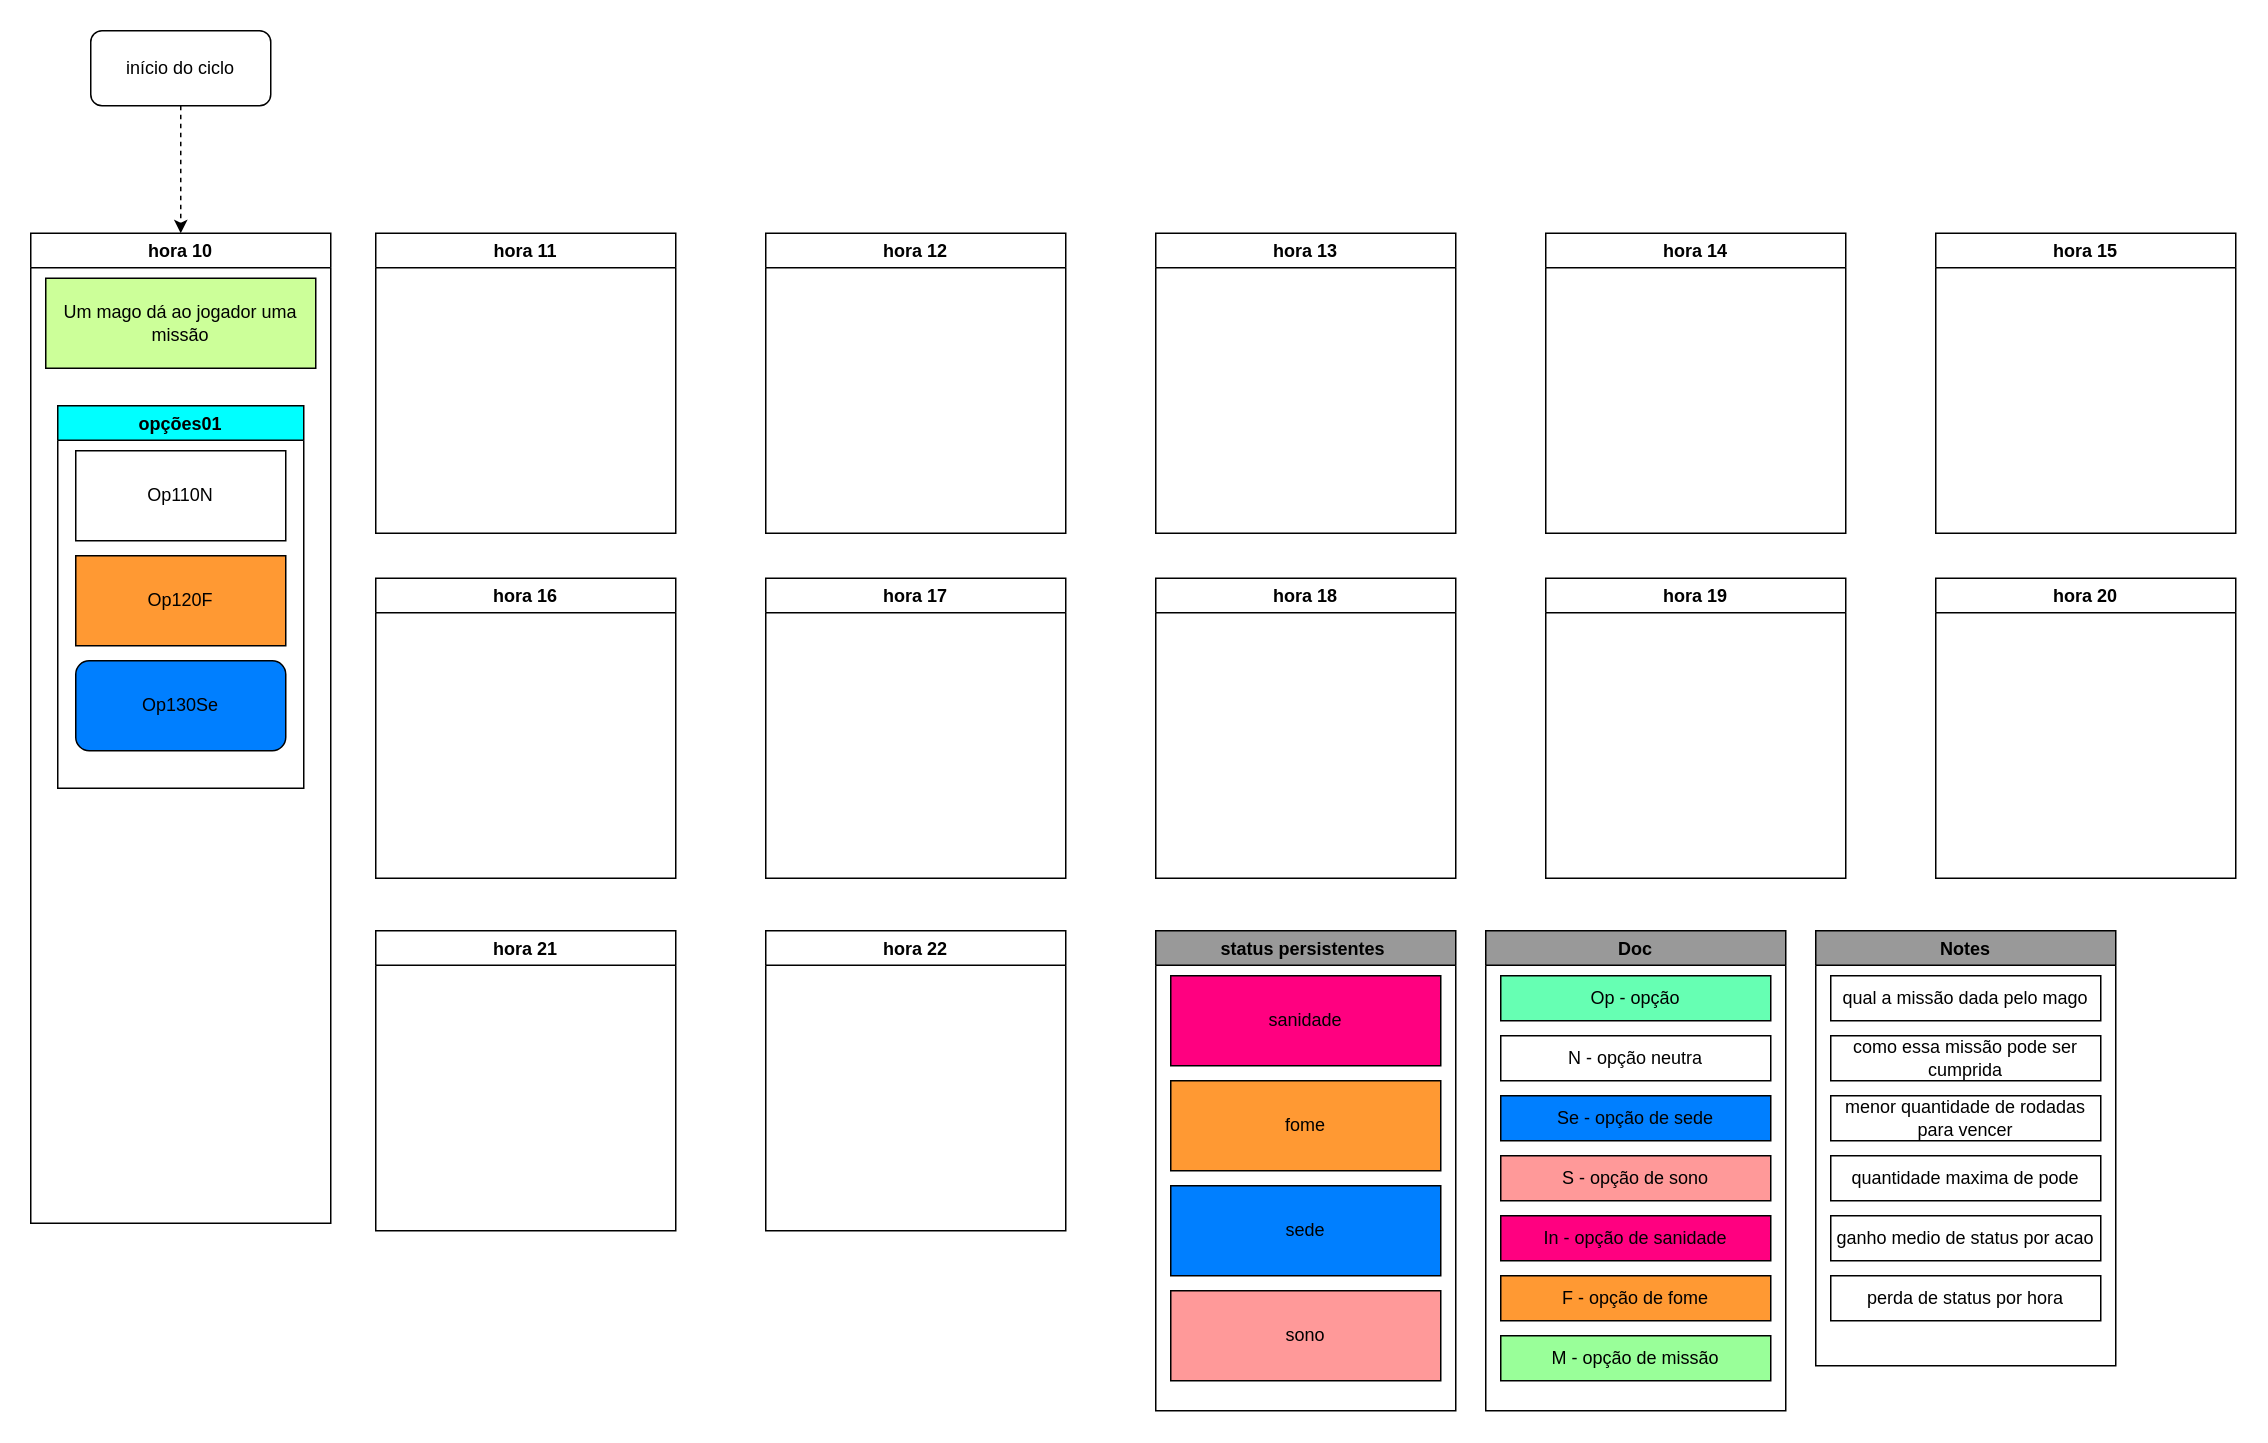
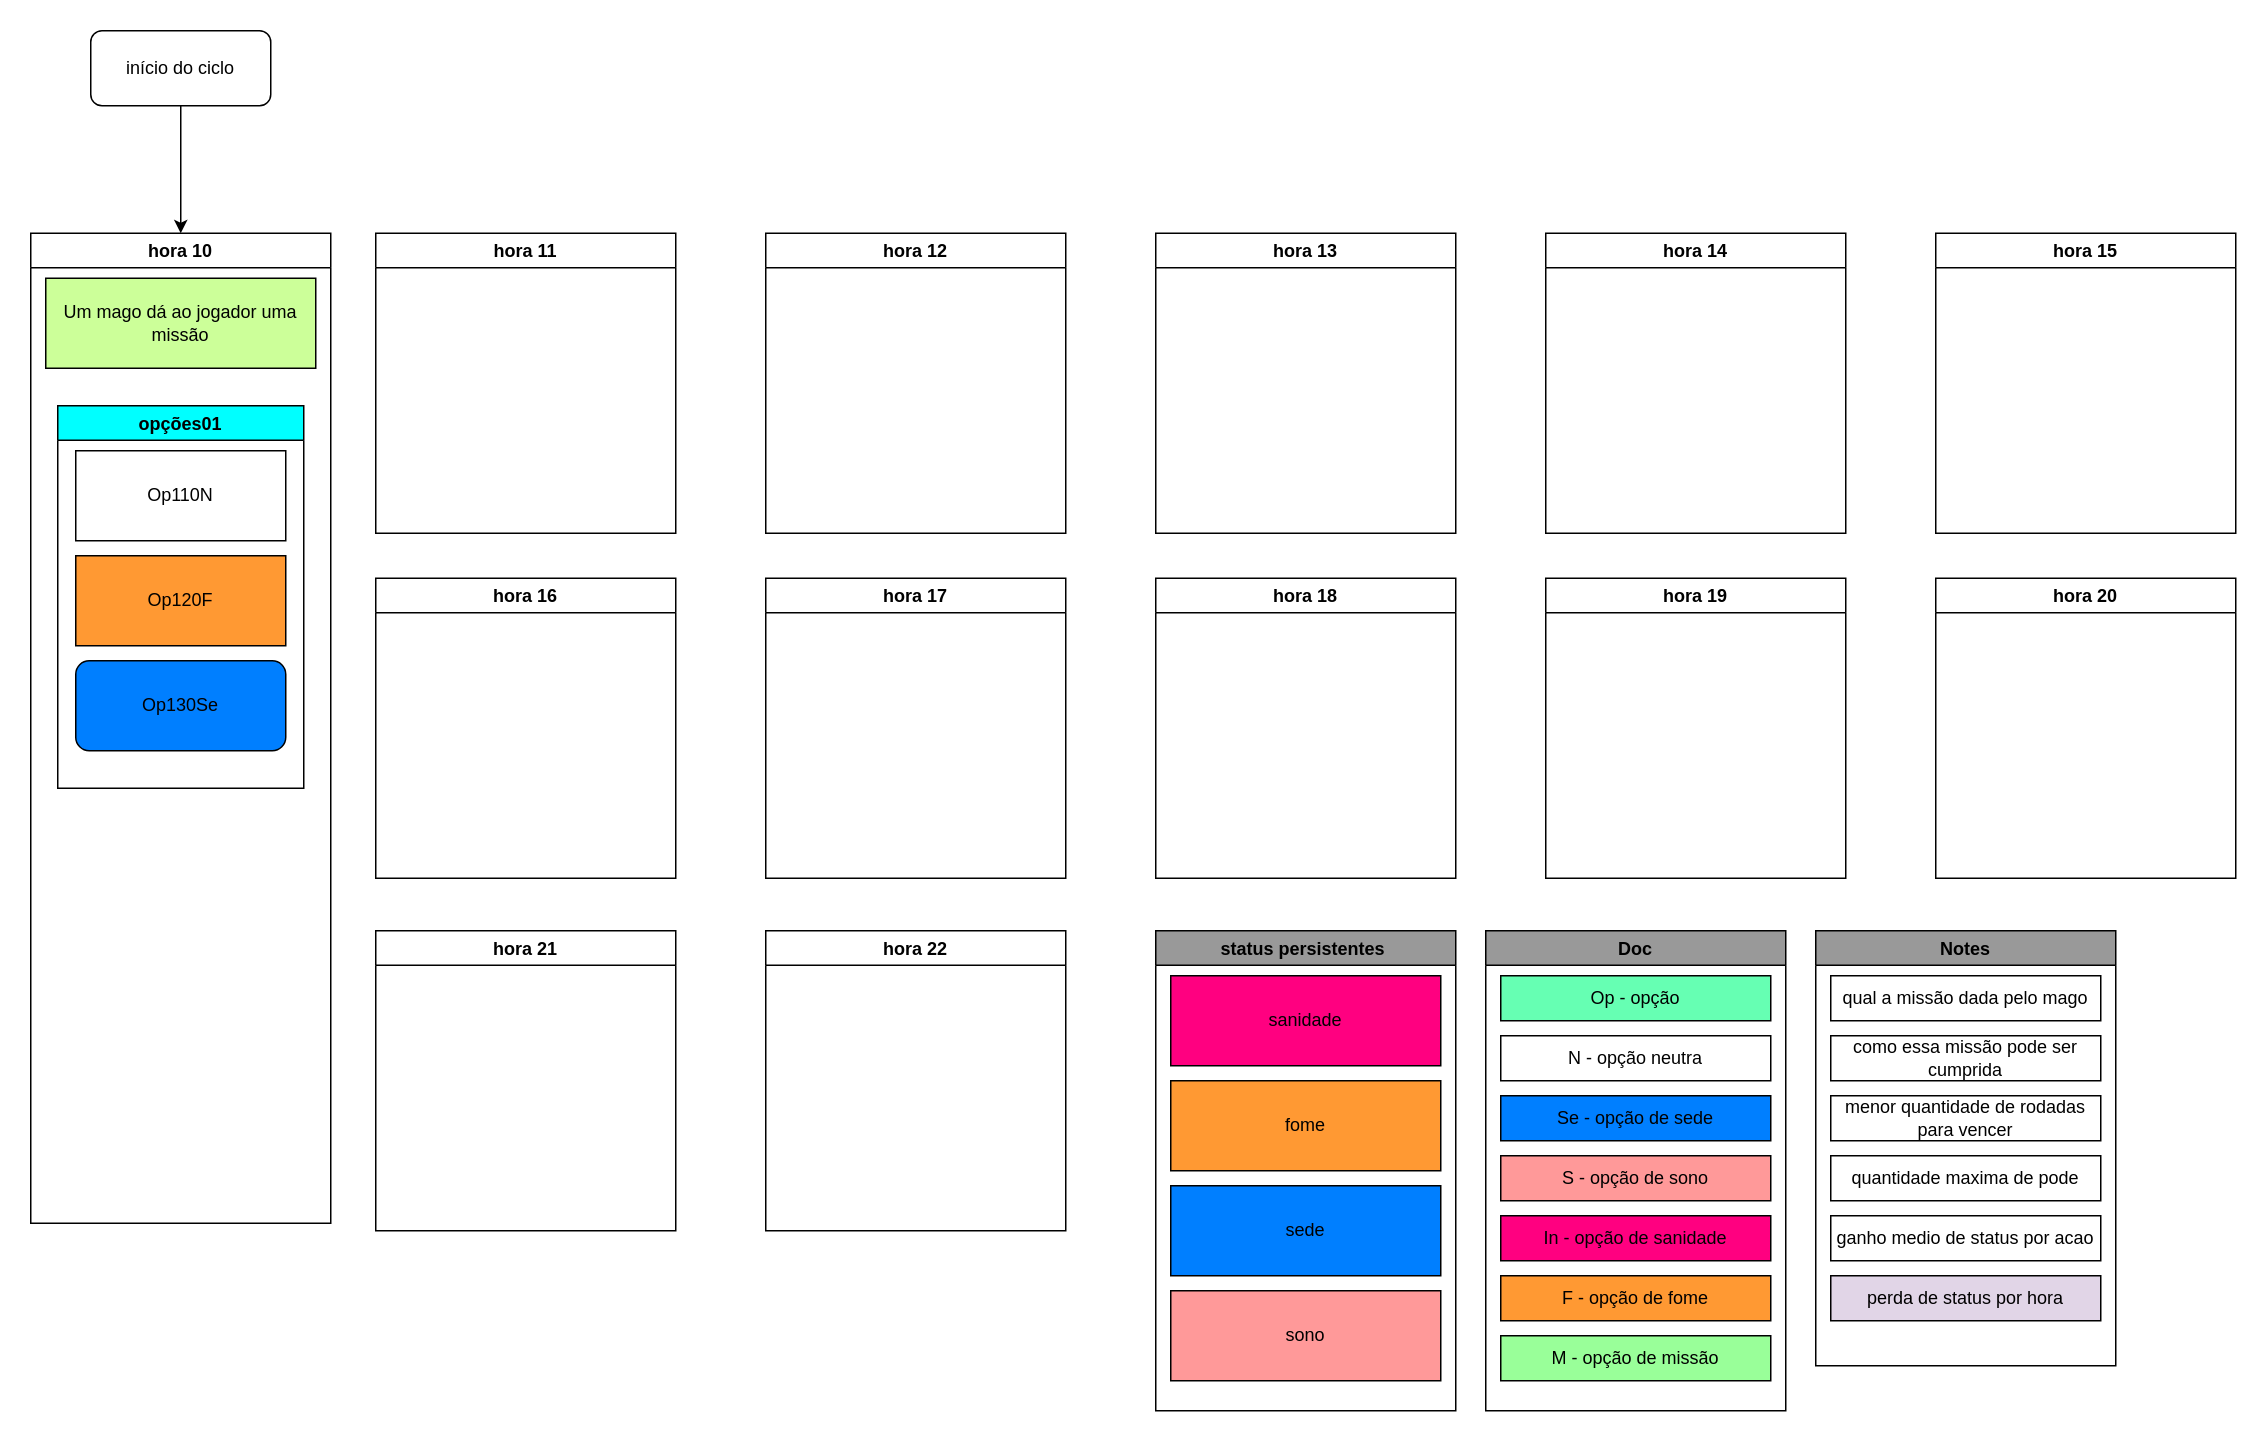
edge "início do ciclo" -> "hora 10": style dashed -> solid
node "perda de status por hora": fillcolor #ffffff -> #e1d5e7
